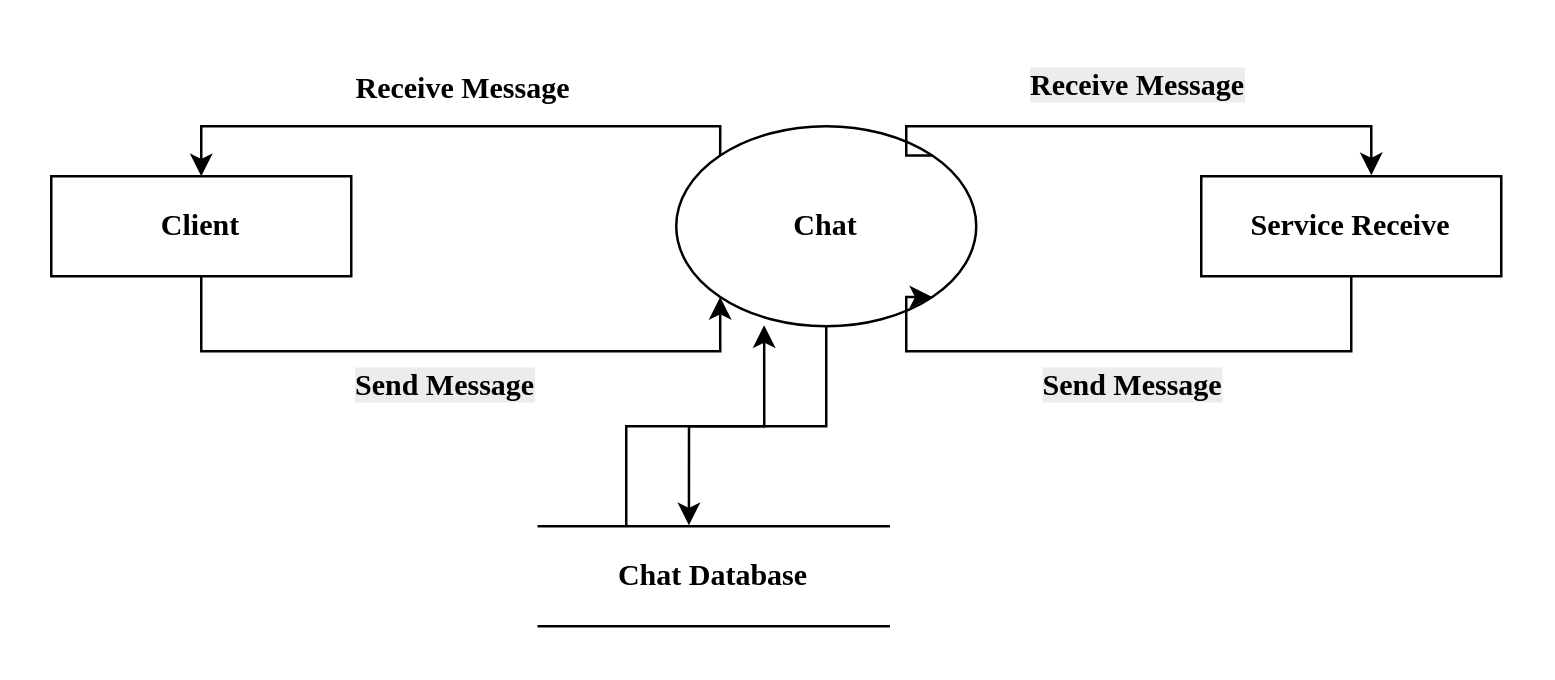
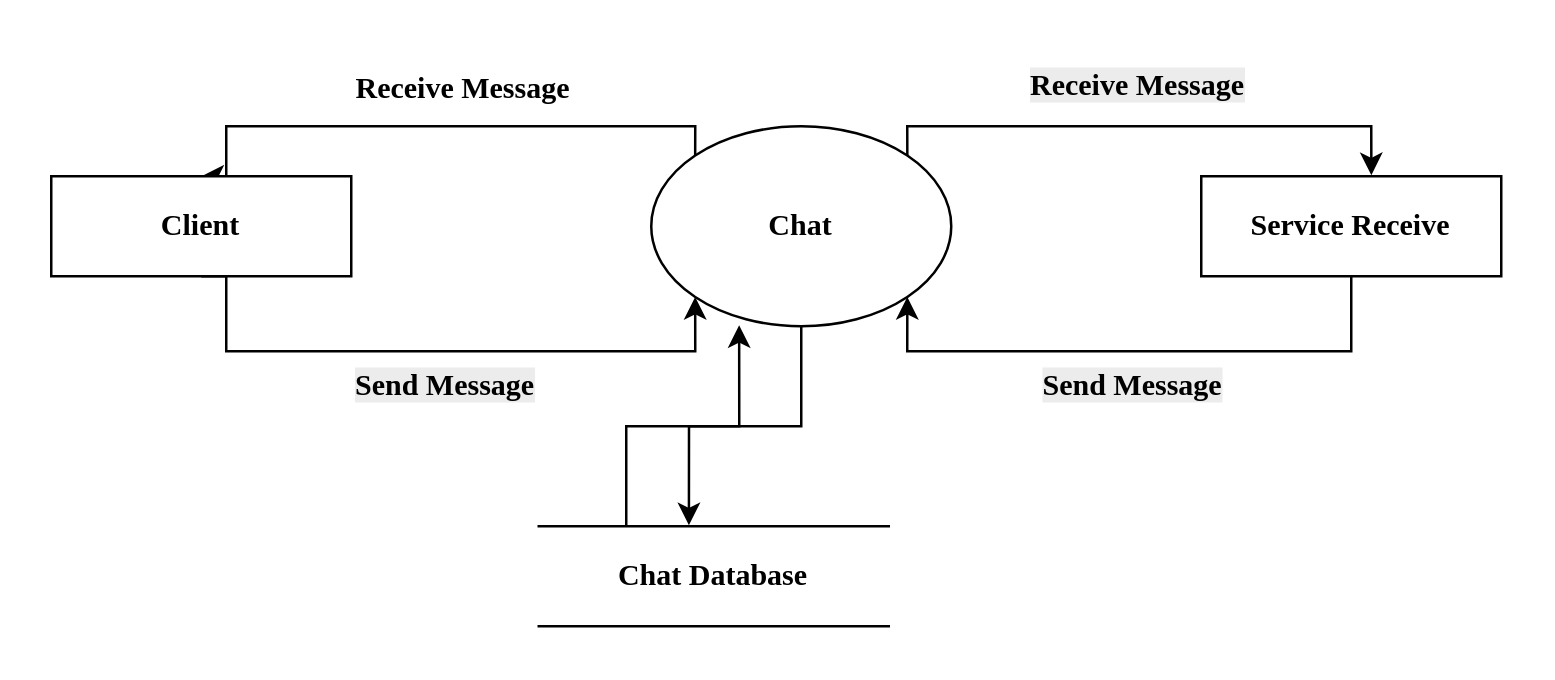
node "Chat": moved (826, 226) -> (801, 226)
